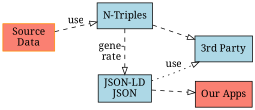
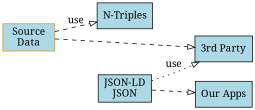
edge "N-Triples" -> "3rd Party": now "Source Data" -> "3rd Party"
node "Source Data": fillcolor salmon -> lightblue
edge "N-Triples" -> "JSON-LD JSON": removed, label "gene- rate"
node "Our Apps": fillcolor salmon -> lightblue
